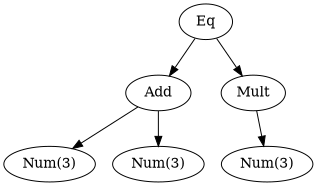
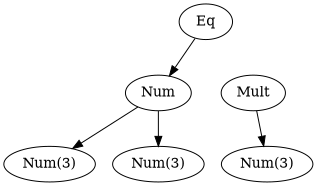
edge "Eq" -> "Mult": removed
node "Add": label "Add" -> "Num"
